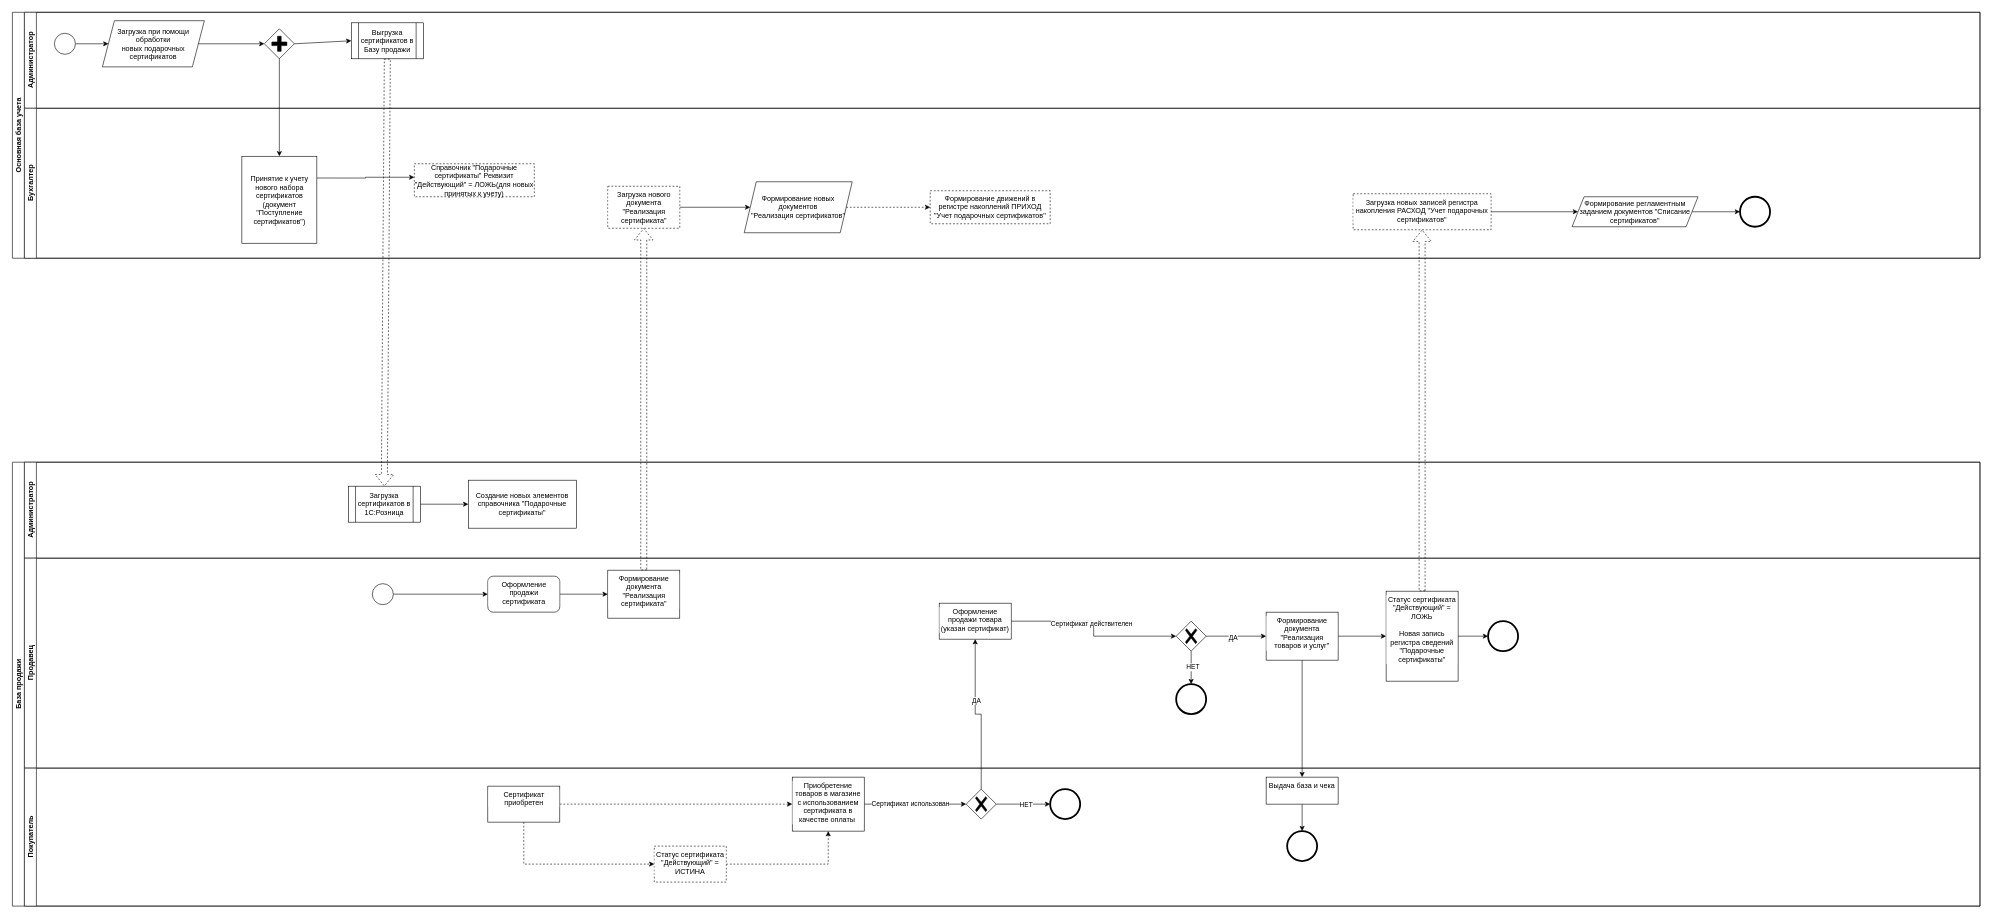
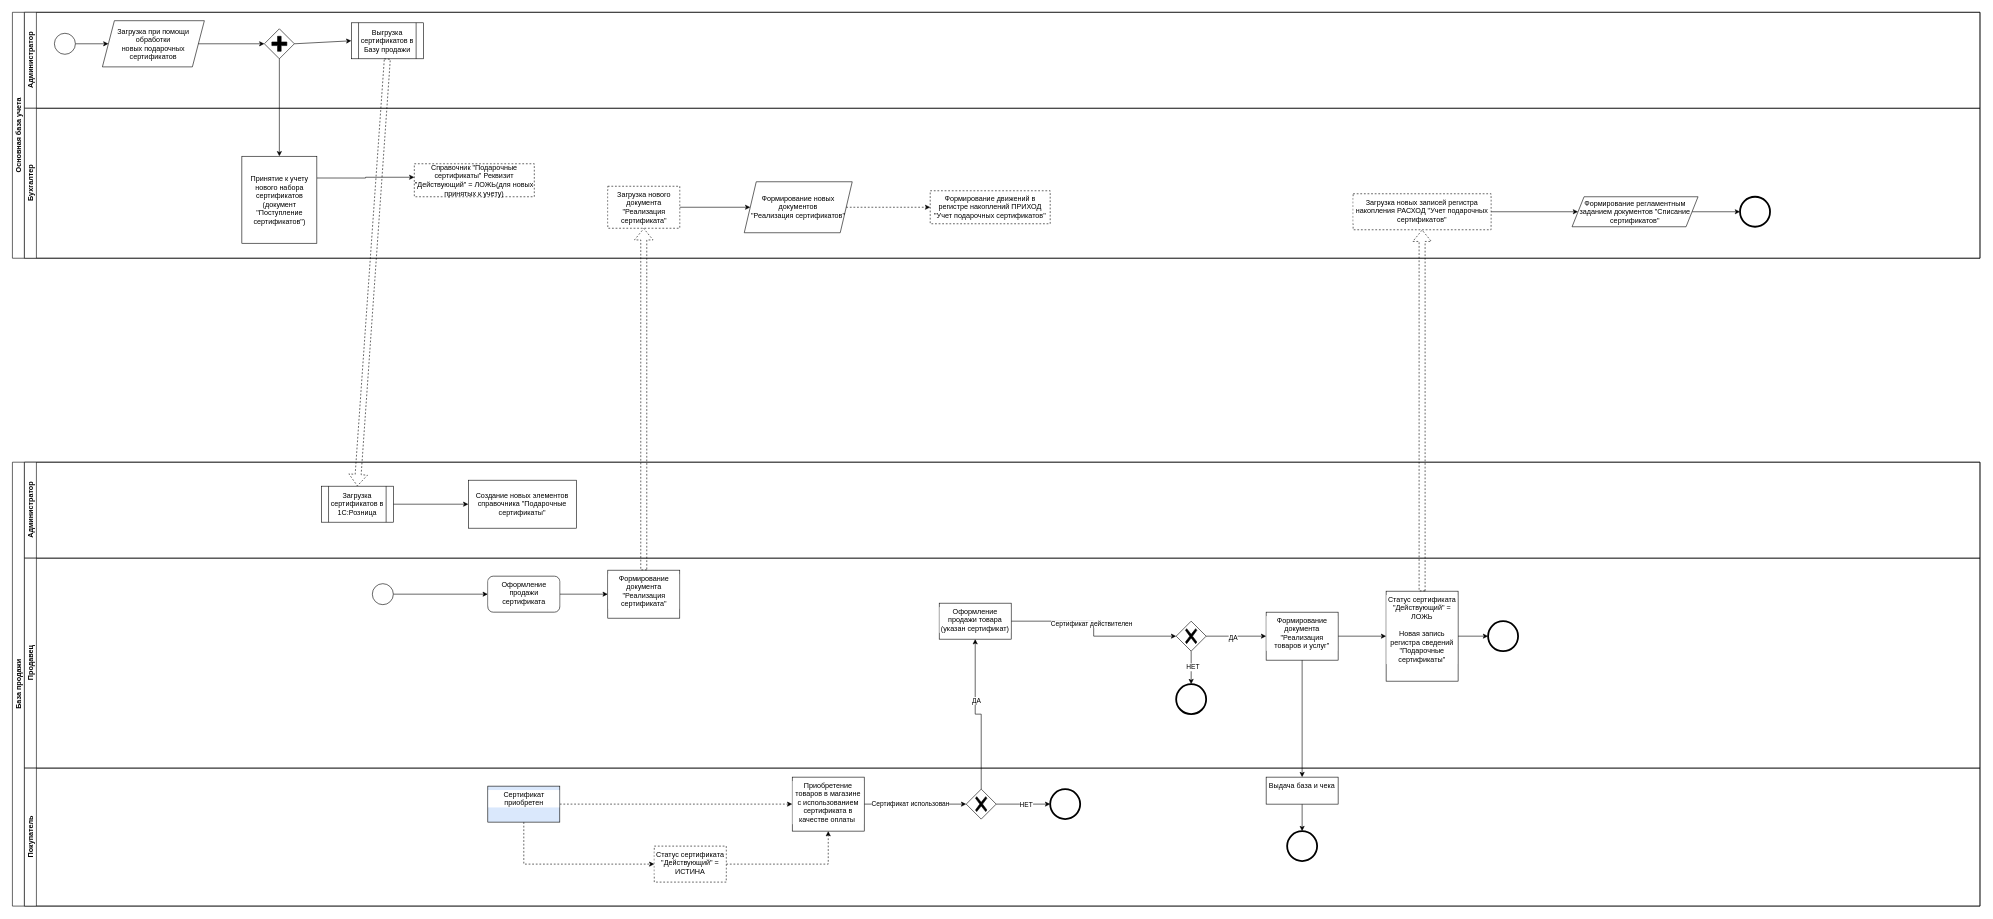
node "Загрузка сертификатов в 1С:Розница": moved (384, 504) -> (357, 504)
node "Сертификат приобретен": fillcolor #ffffff -> #dae8fc
